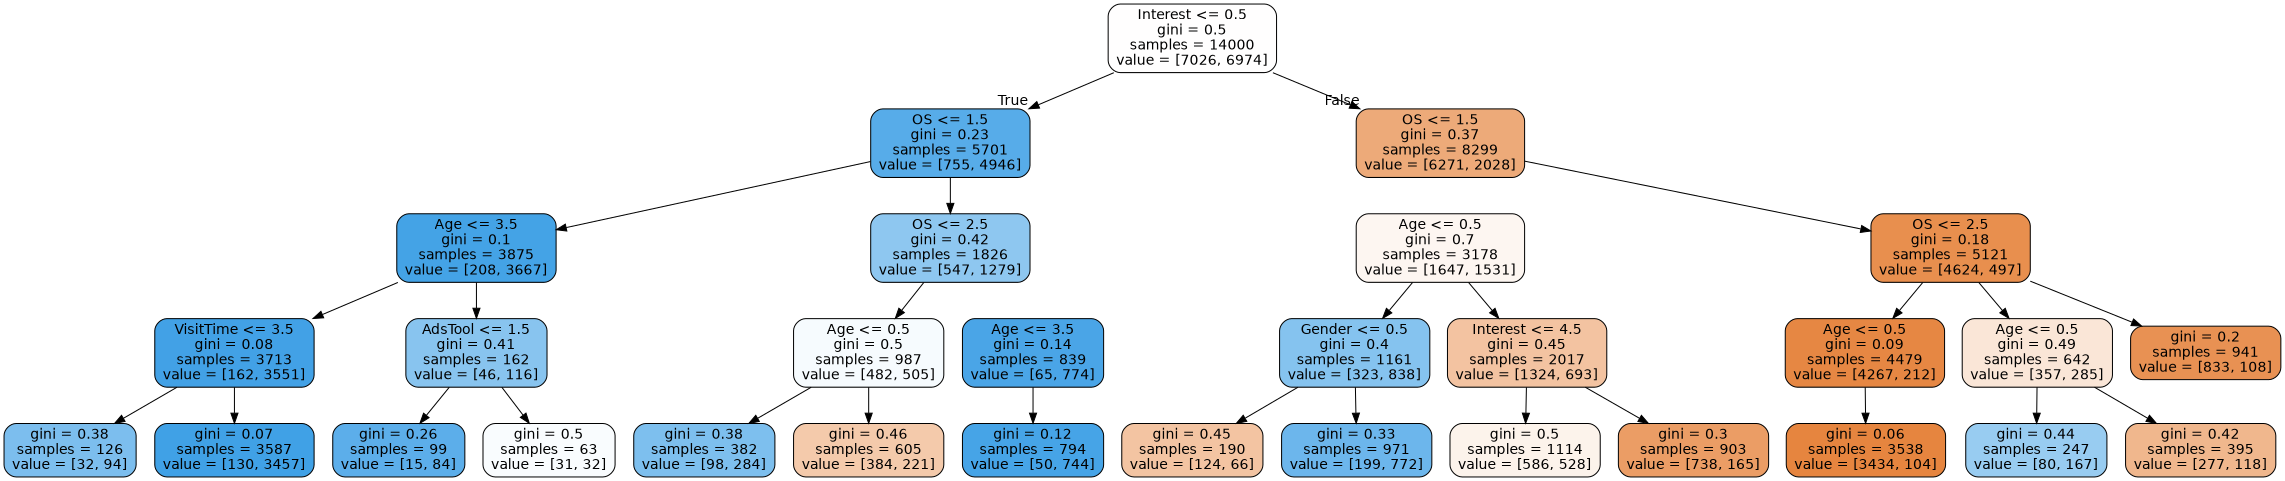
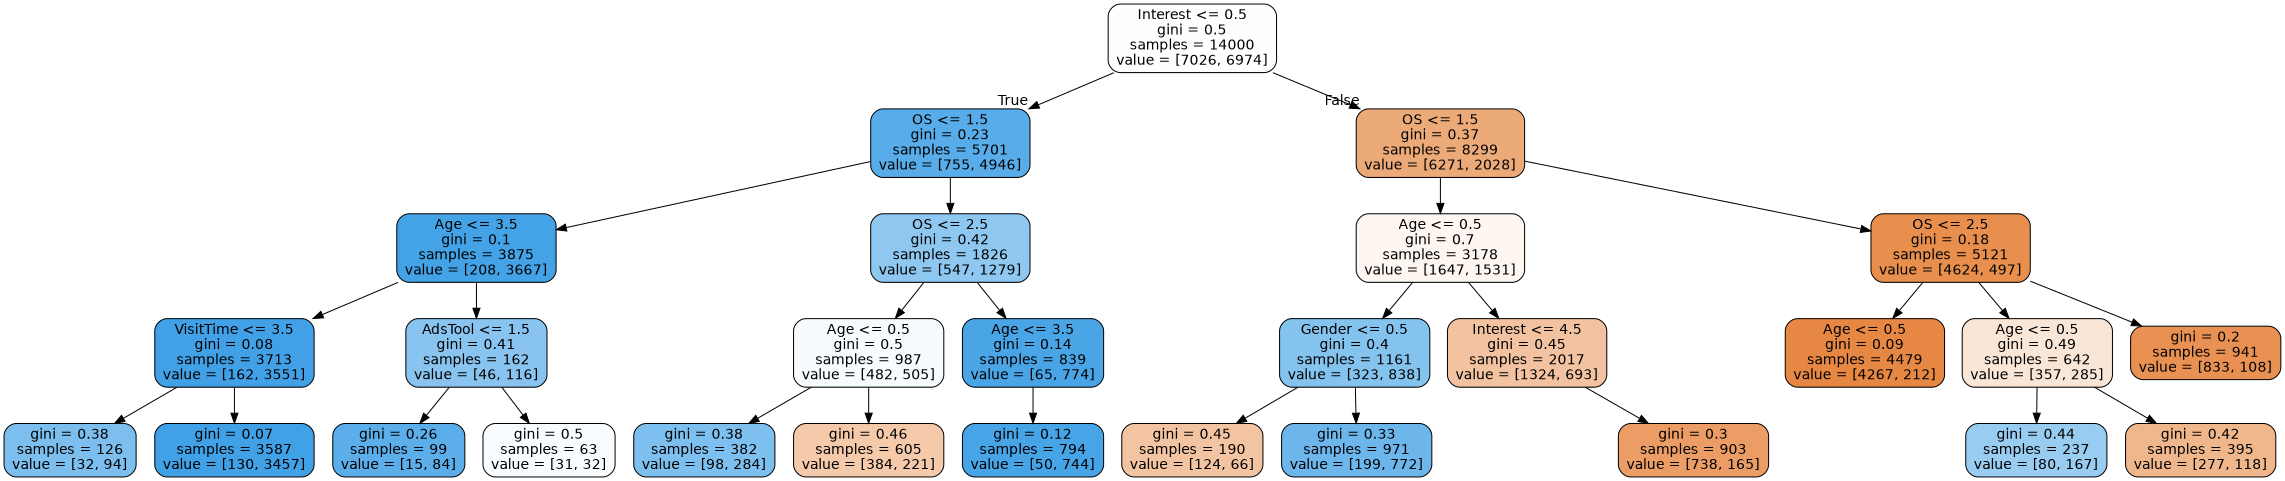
edge "OS <= 1.5 gini = 0.37 samples = 8299 value = [6271, 2028]" -> "Age <= 0.5 gini = 0.7 samples = 3178 value = [1647, 1531]": added
edge "OS <= 2.5 gini = 0.42 samples = 1826 value = [547, 1279]" -> "Age <= 3.5 gini = 0.14 samples = 839 value = [65, 774]": added
node "gini = 0.5 samples = 1114 value = [586, 528]": removed
node "gini = 0.06 samples = 3538 value = [3434, 104]": removed
node "gini = 0.44 samples = 247 value = [80, 167]": label "gini = 0.44 samples = 247 value = [80, 167]" -> "gini = 0.44 samples = 237 value = [80, 167]"
